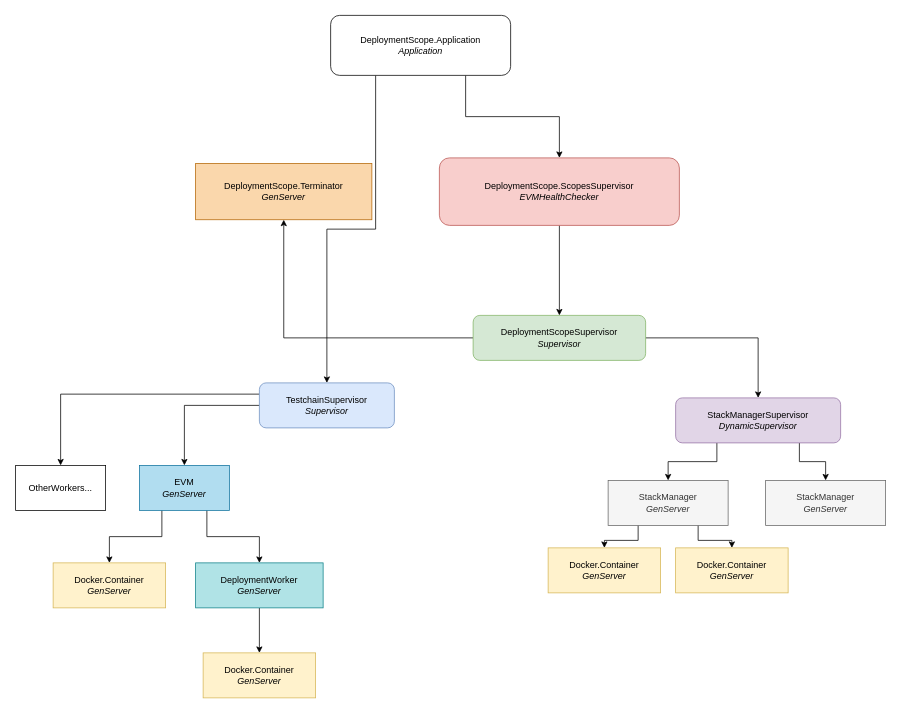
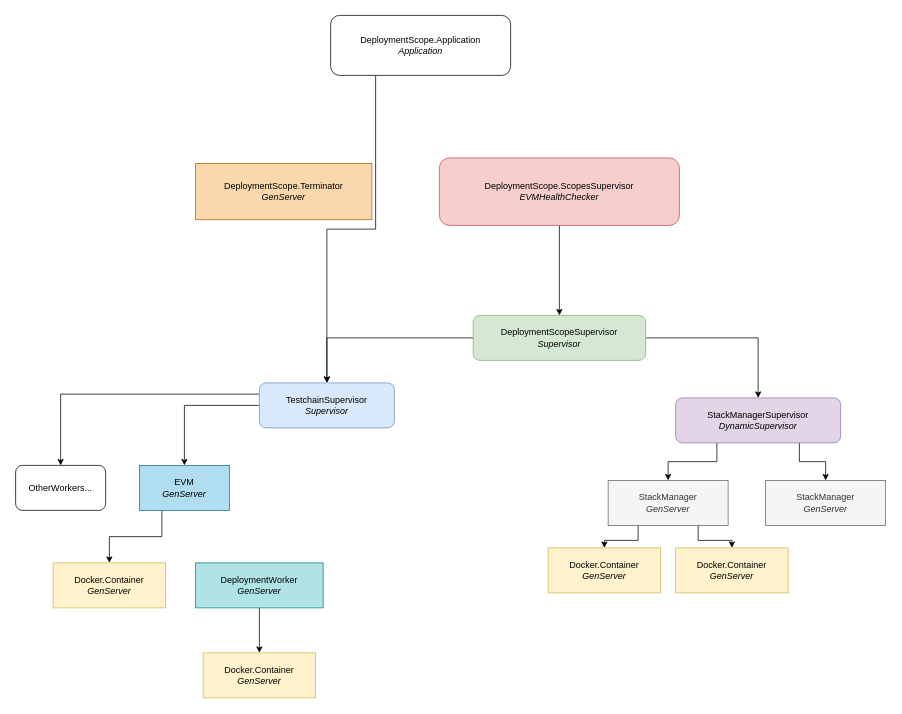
edge "DeploymentScope.Application Application" -> "DeploymentScope.ScopesSupervisor EVMHealthChecker": removed
edge "DeploymentScopeSupervisor Supervisor" -> "DeploymentScope.Terminator GenServer": now "DeploymentScopeSupervisor Supervisor" -> "TestchainSupervisor Supervisor"
node "OtherWorkers...": shape rectangle -> rounded rectangle
edge "EVM GenServer" -> "DeploymentWorker GenServer": removed
